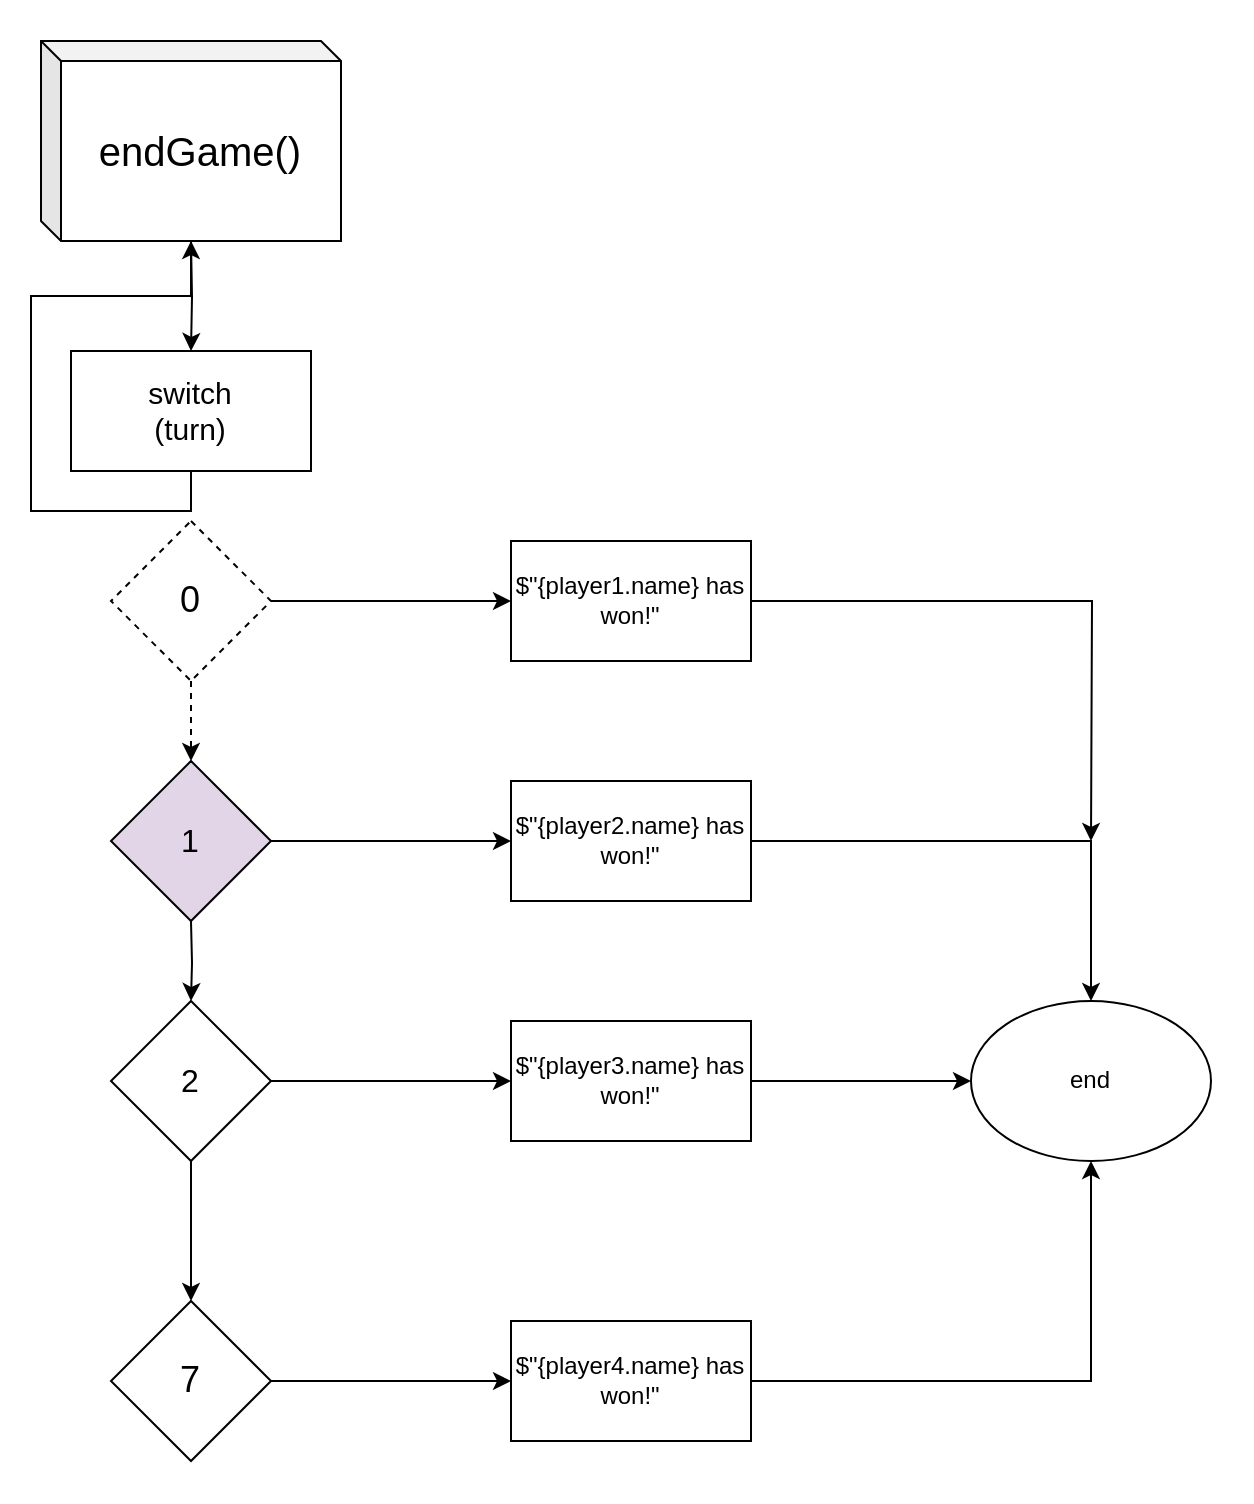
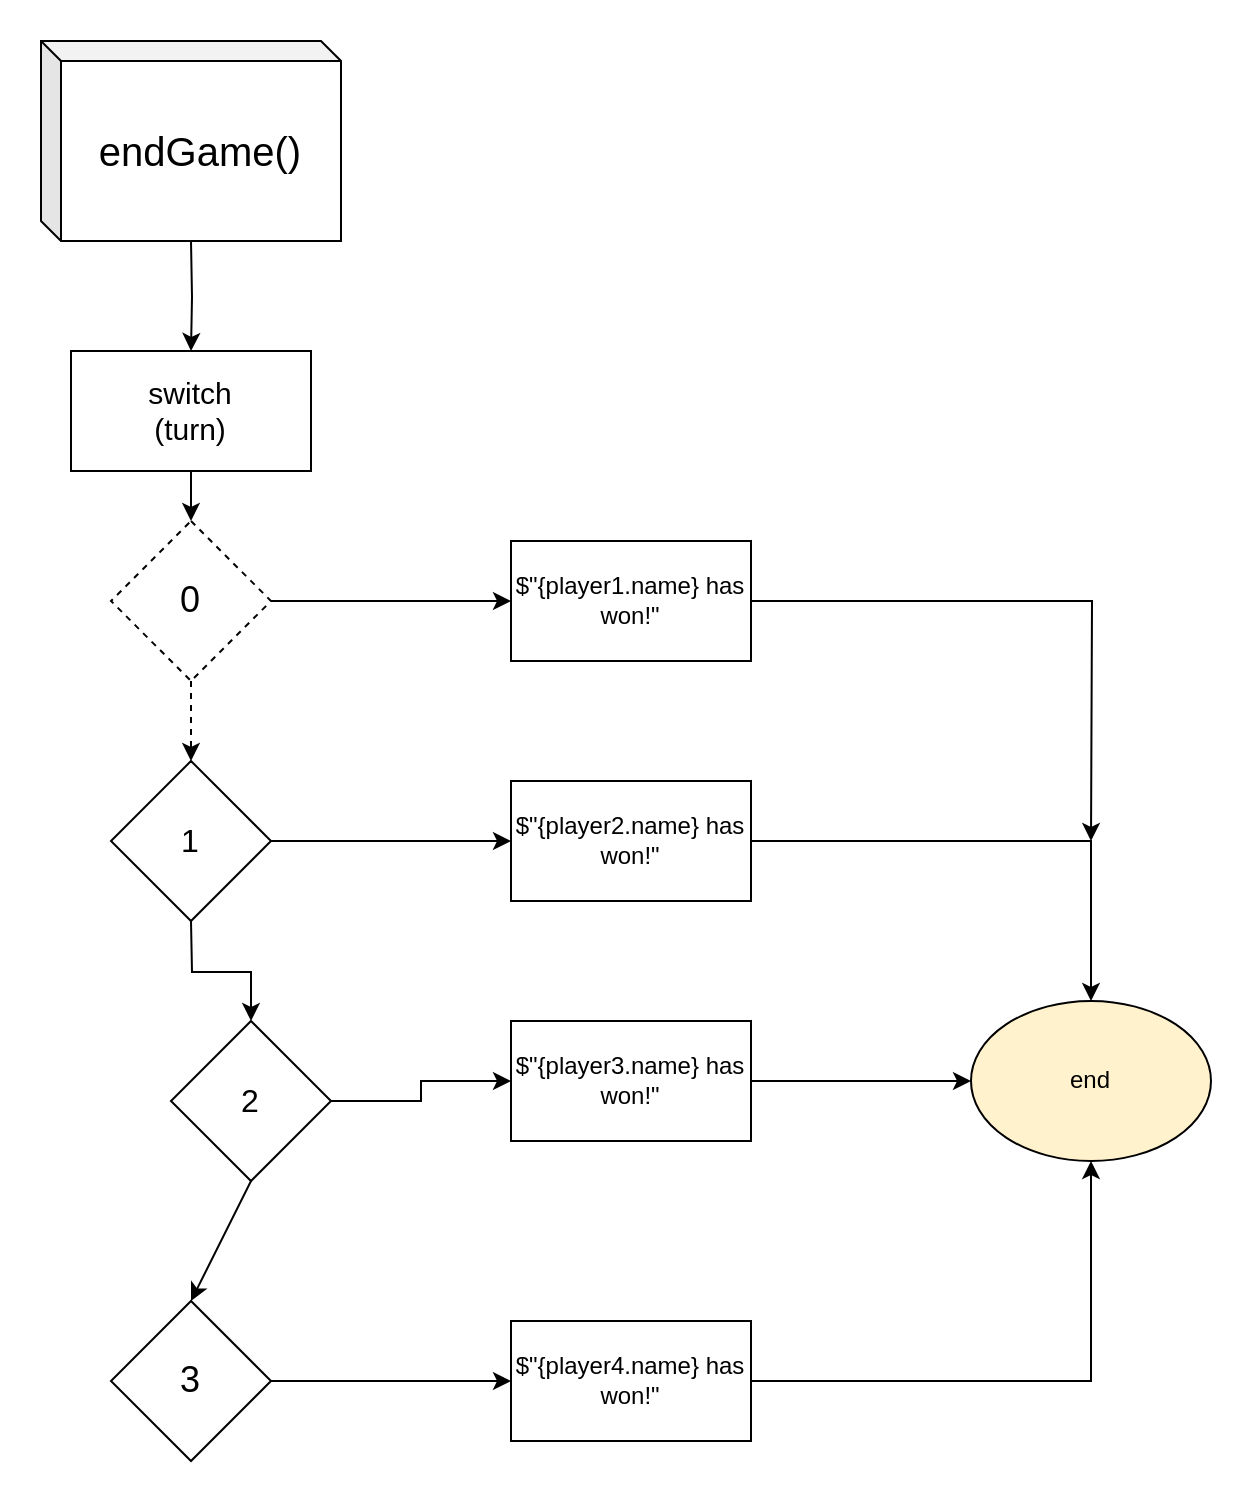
edge "switch (turn)" -> "endGame()": now "switch (turn)" -> "0"
node "1": fillcolor #e1d5e7 -> #ffffff
node "2": moved (191, 1081) -> (251, 1101)
node "end": fillcolor #ffffff -> #fff2cc
node "7": label "7" -> "3"
